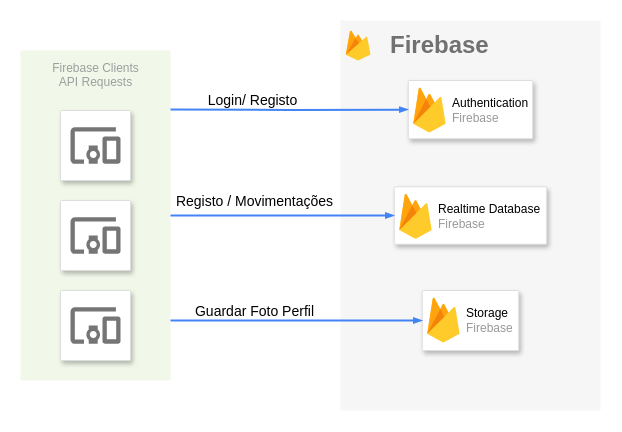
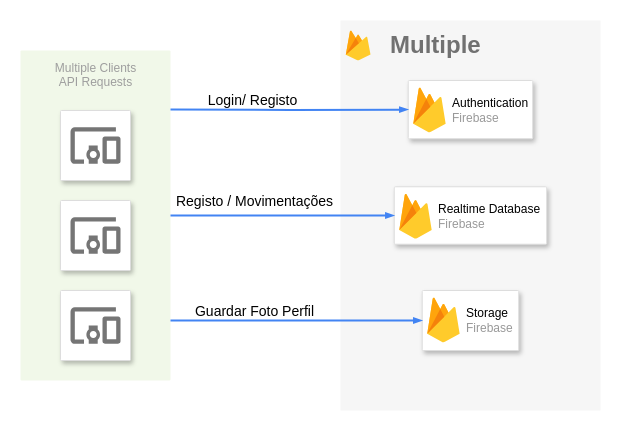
node "Firebase": label "Firebase" -> "Multiple"
node "Firebase Clients API Requests": label "Firebase Clients API Requests" -> "Multiple Clients API Requests"
